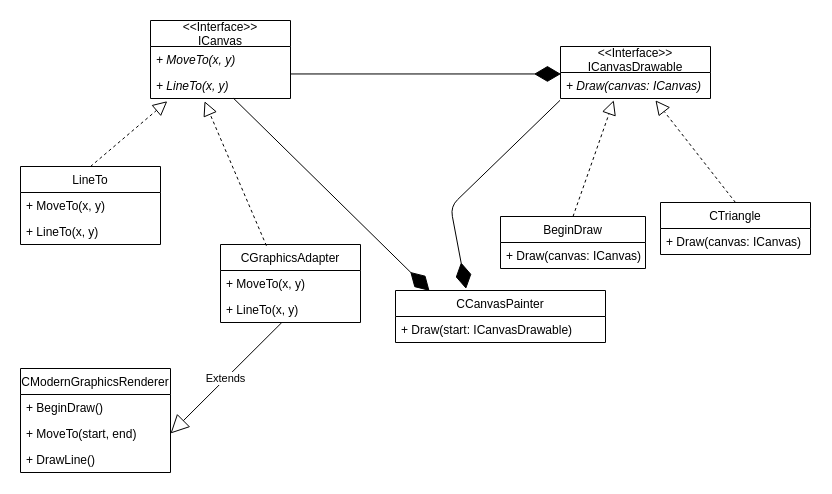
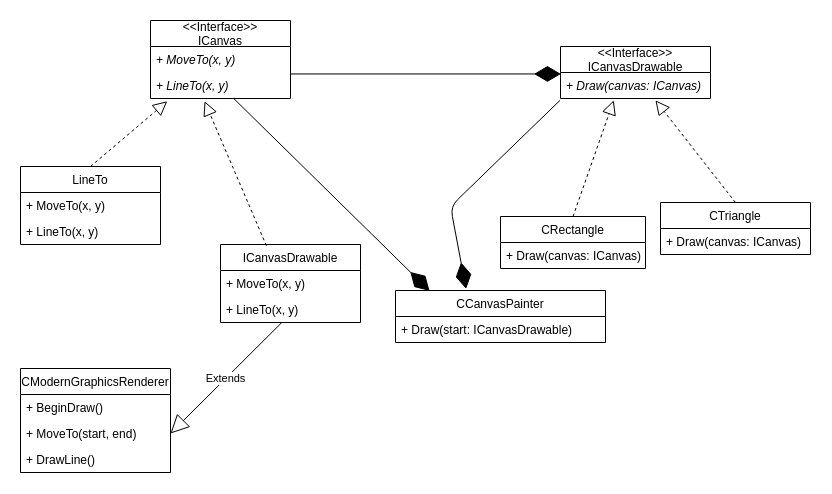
node "BeginDraw": label "BeginDraw" -> "CRectangle"
node "CGraphicsAdapter": label "CGraphicsAdapter" -> "ICanvasDrawable"
